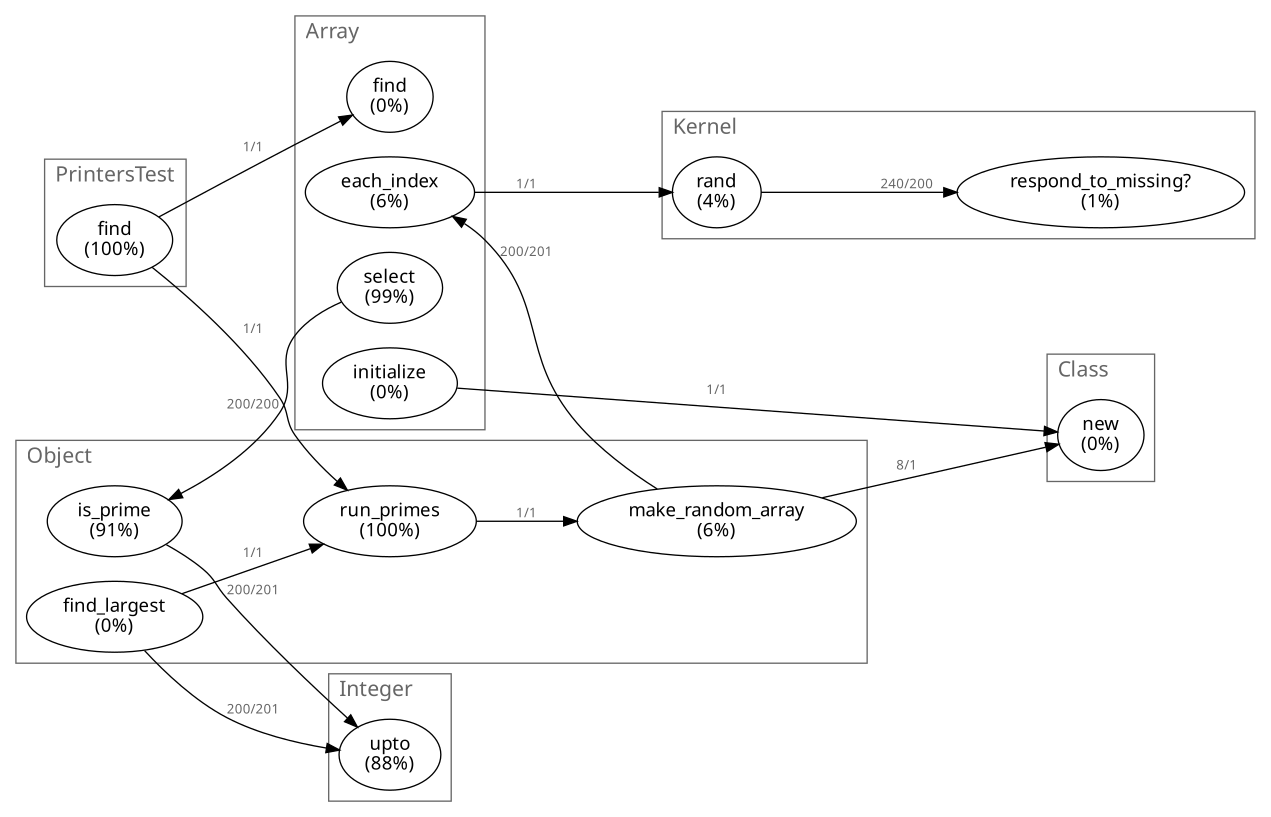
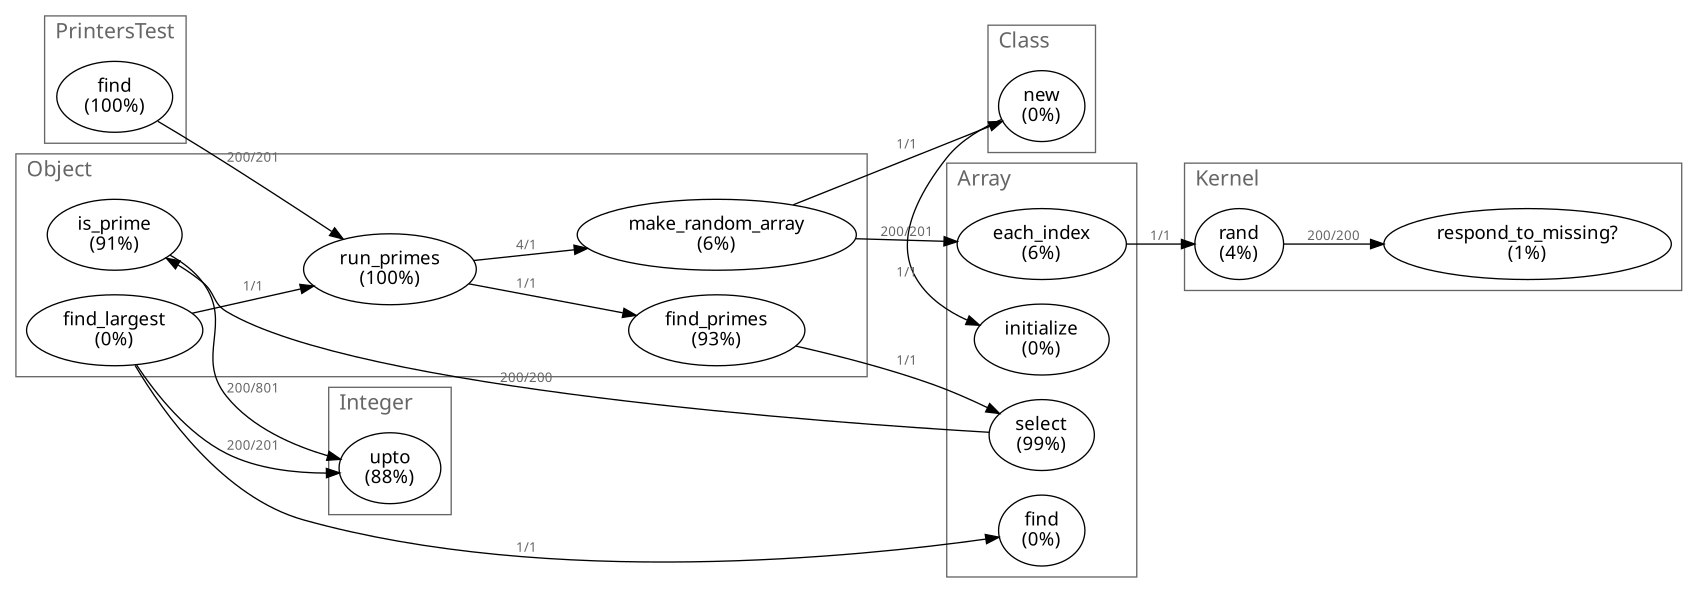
edge "find (100%)" -> "find (0%)": now "find_largest (0%)" -> "find (0%)"
edge "rand (4%)" -> "respond_to_missing? (1%)": label "240/200" -> "200/200"
edge "find (100%)" -> "run_primes (100%)": label "1/1" -> "200/201"
node "find_primes (93%)": added
edge "initialize (0%)" -> "new (0%)": reversed
edge "make_random_array (6%)" -> "new (0%)": label "8/1" -> "1/1"
edge "run_primes (100%)" -> "make_random_array (6%)": label "1/1" -> "4/1"
edge "is_prime (91%)" -> "upto (88%)": label "200/201" -> "200/801"
